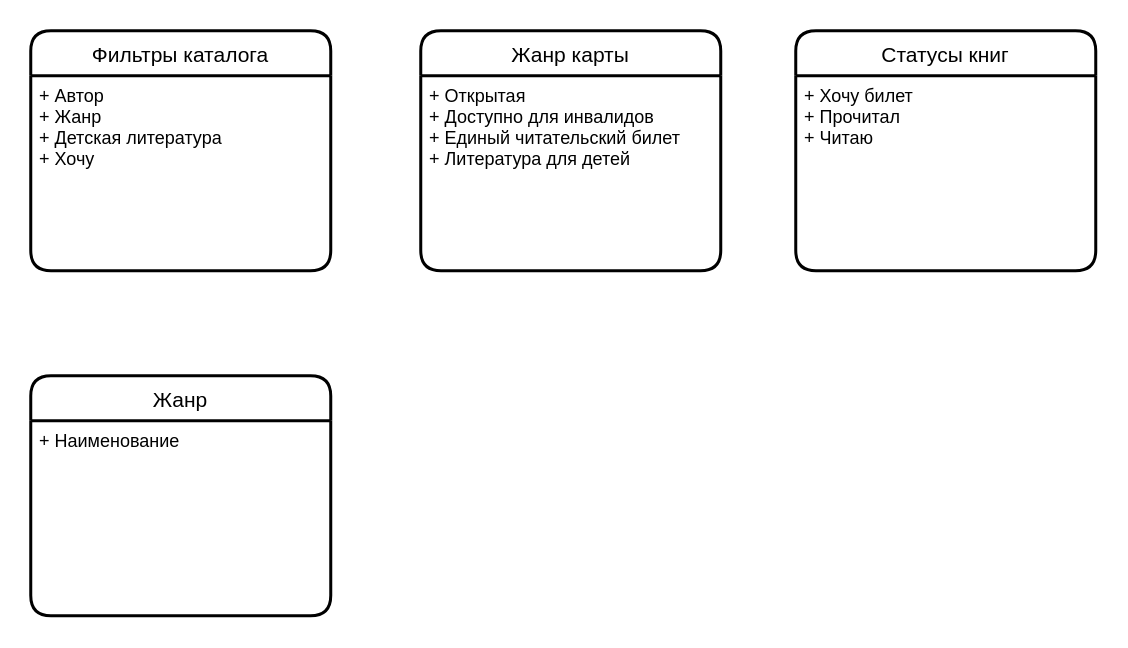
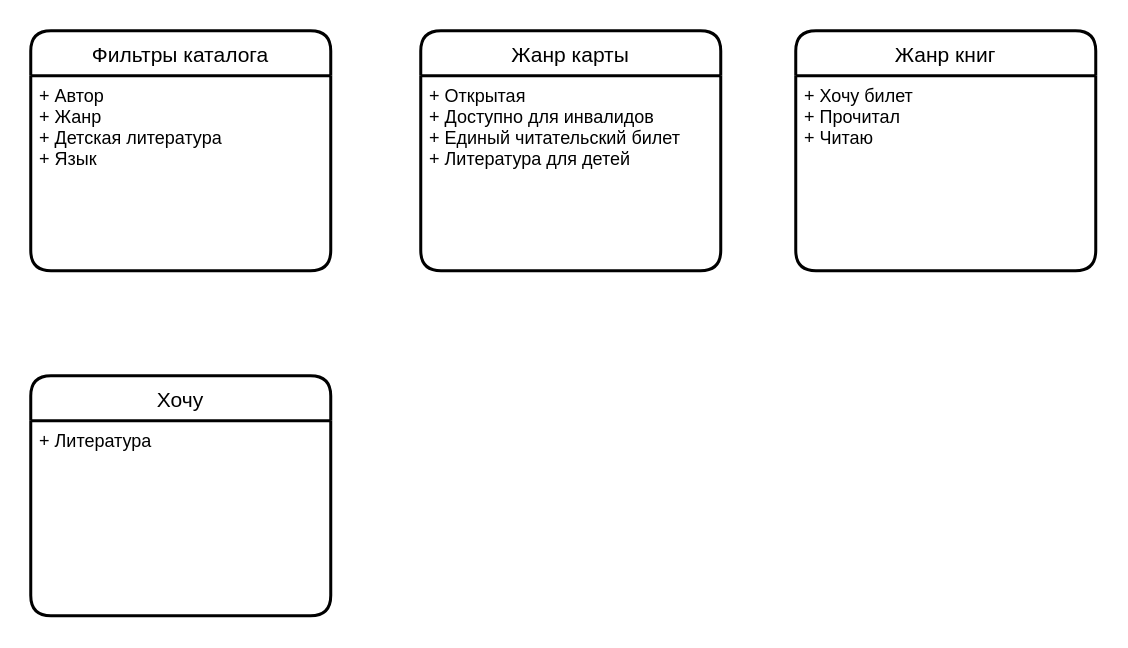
node "Статусы книг": label "Статусы книг" -> "Жанр книг"
node "+ Автор + Жанр + Детская литература + Хочу": label "+ Автор + Жанр + Детская литература + Хочу" -> "+ Автор + Жанр + Детская литература + Язык"
node "Жанр": label "Жанр" -> "Хочу"
node "+ Наименование": label "+ Наименование" -> "+ Литература"
